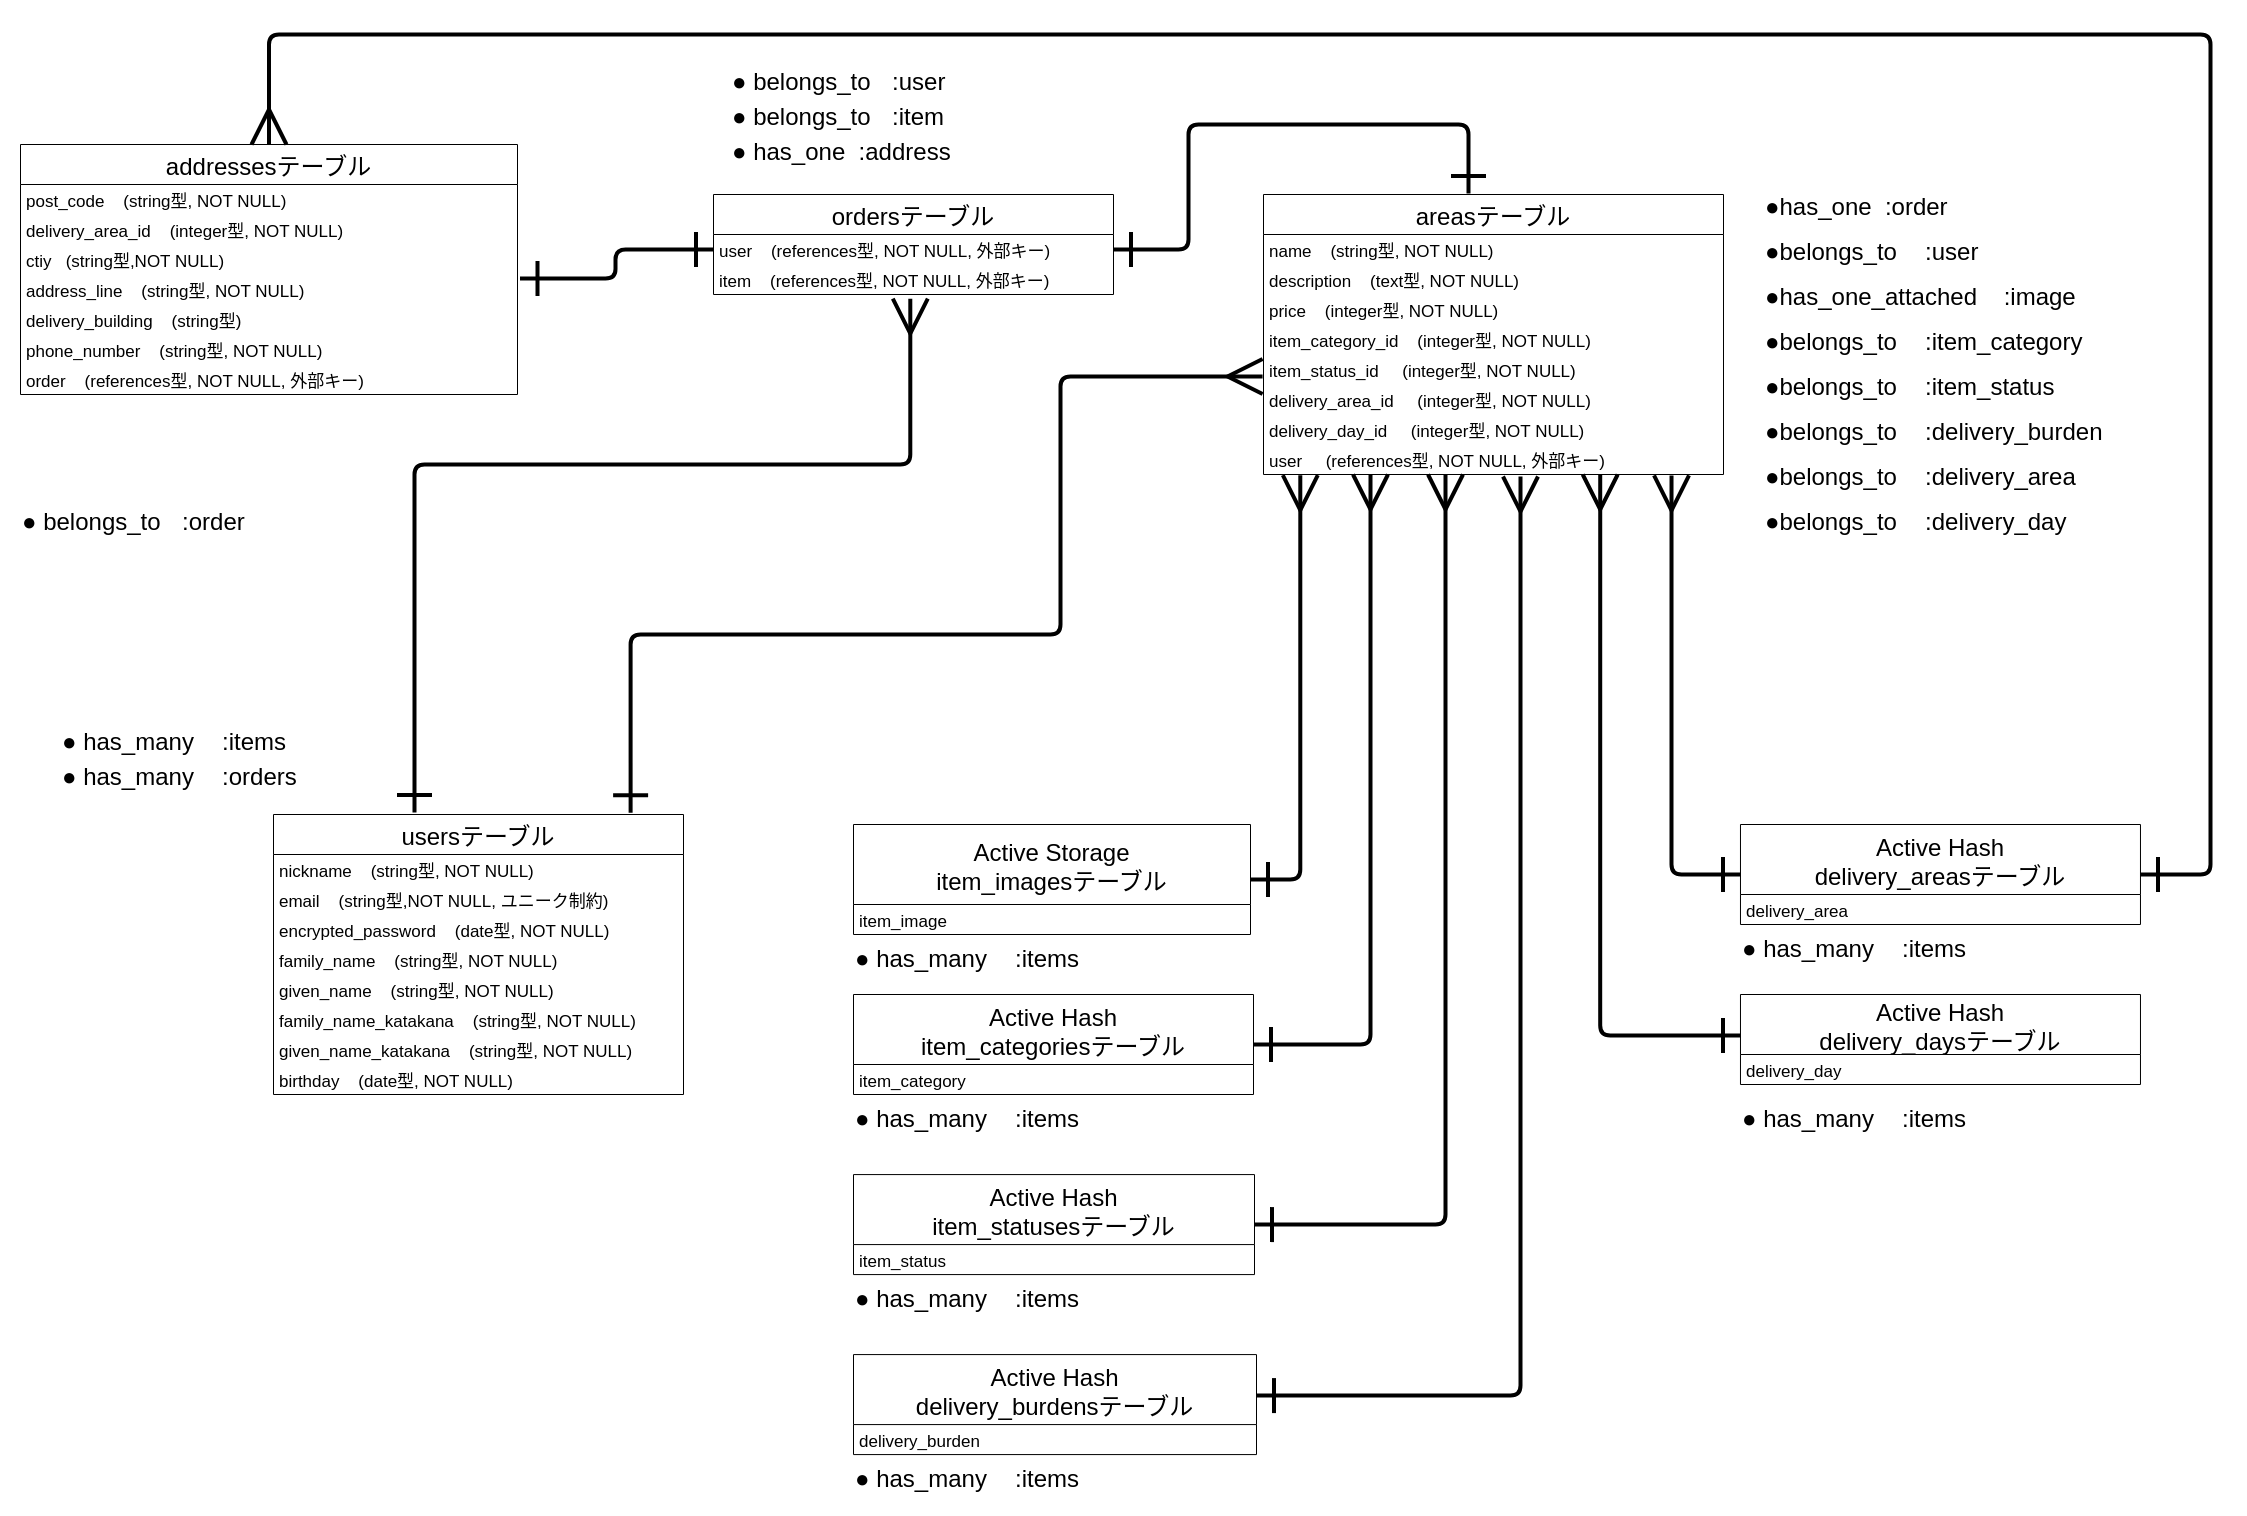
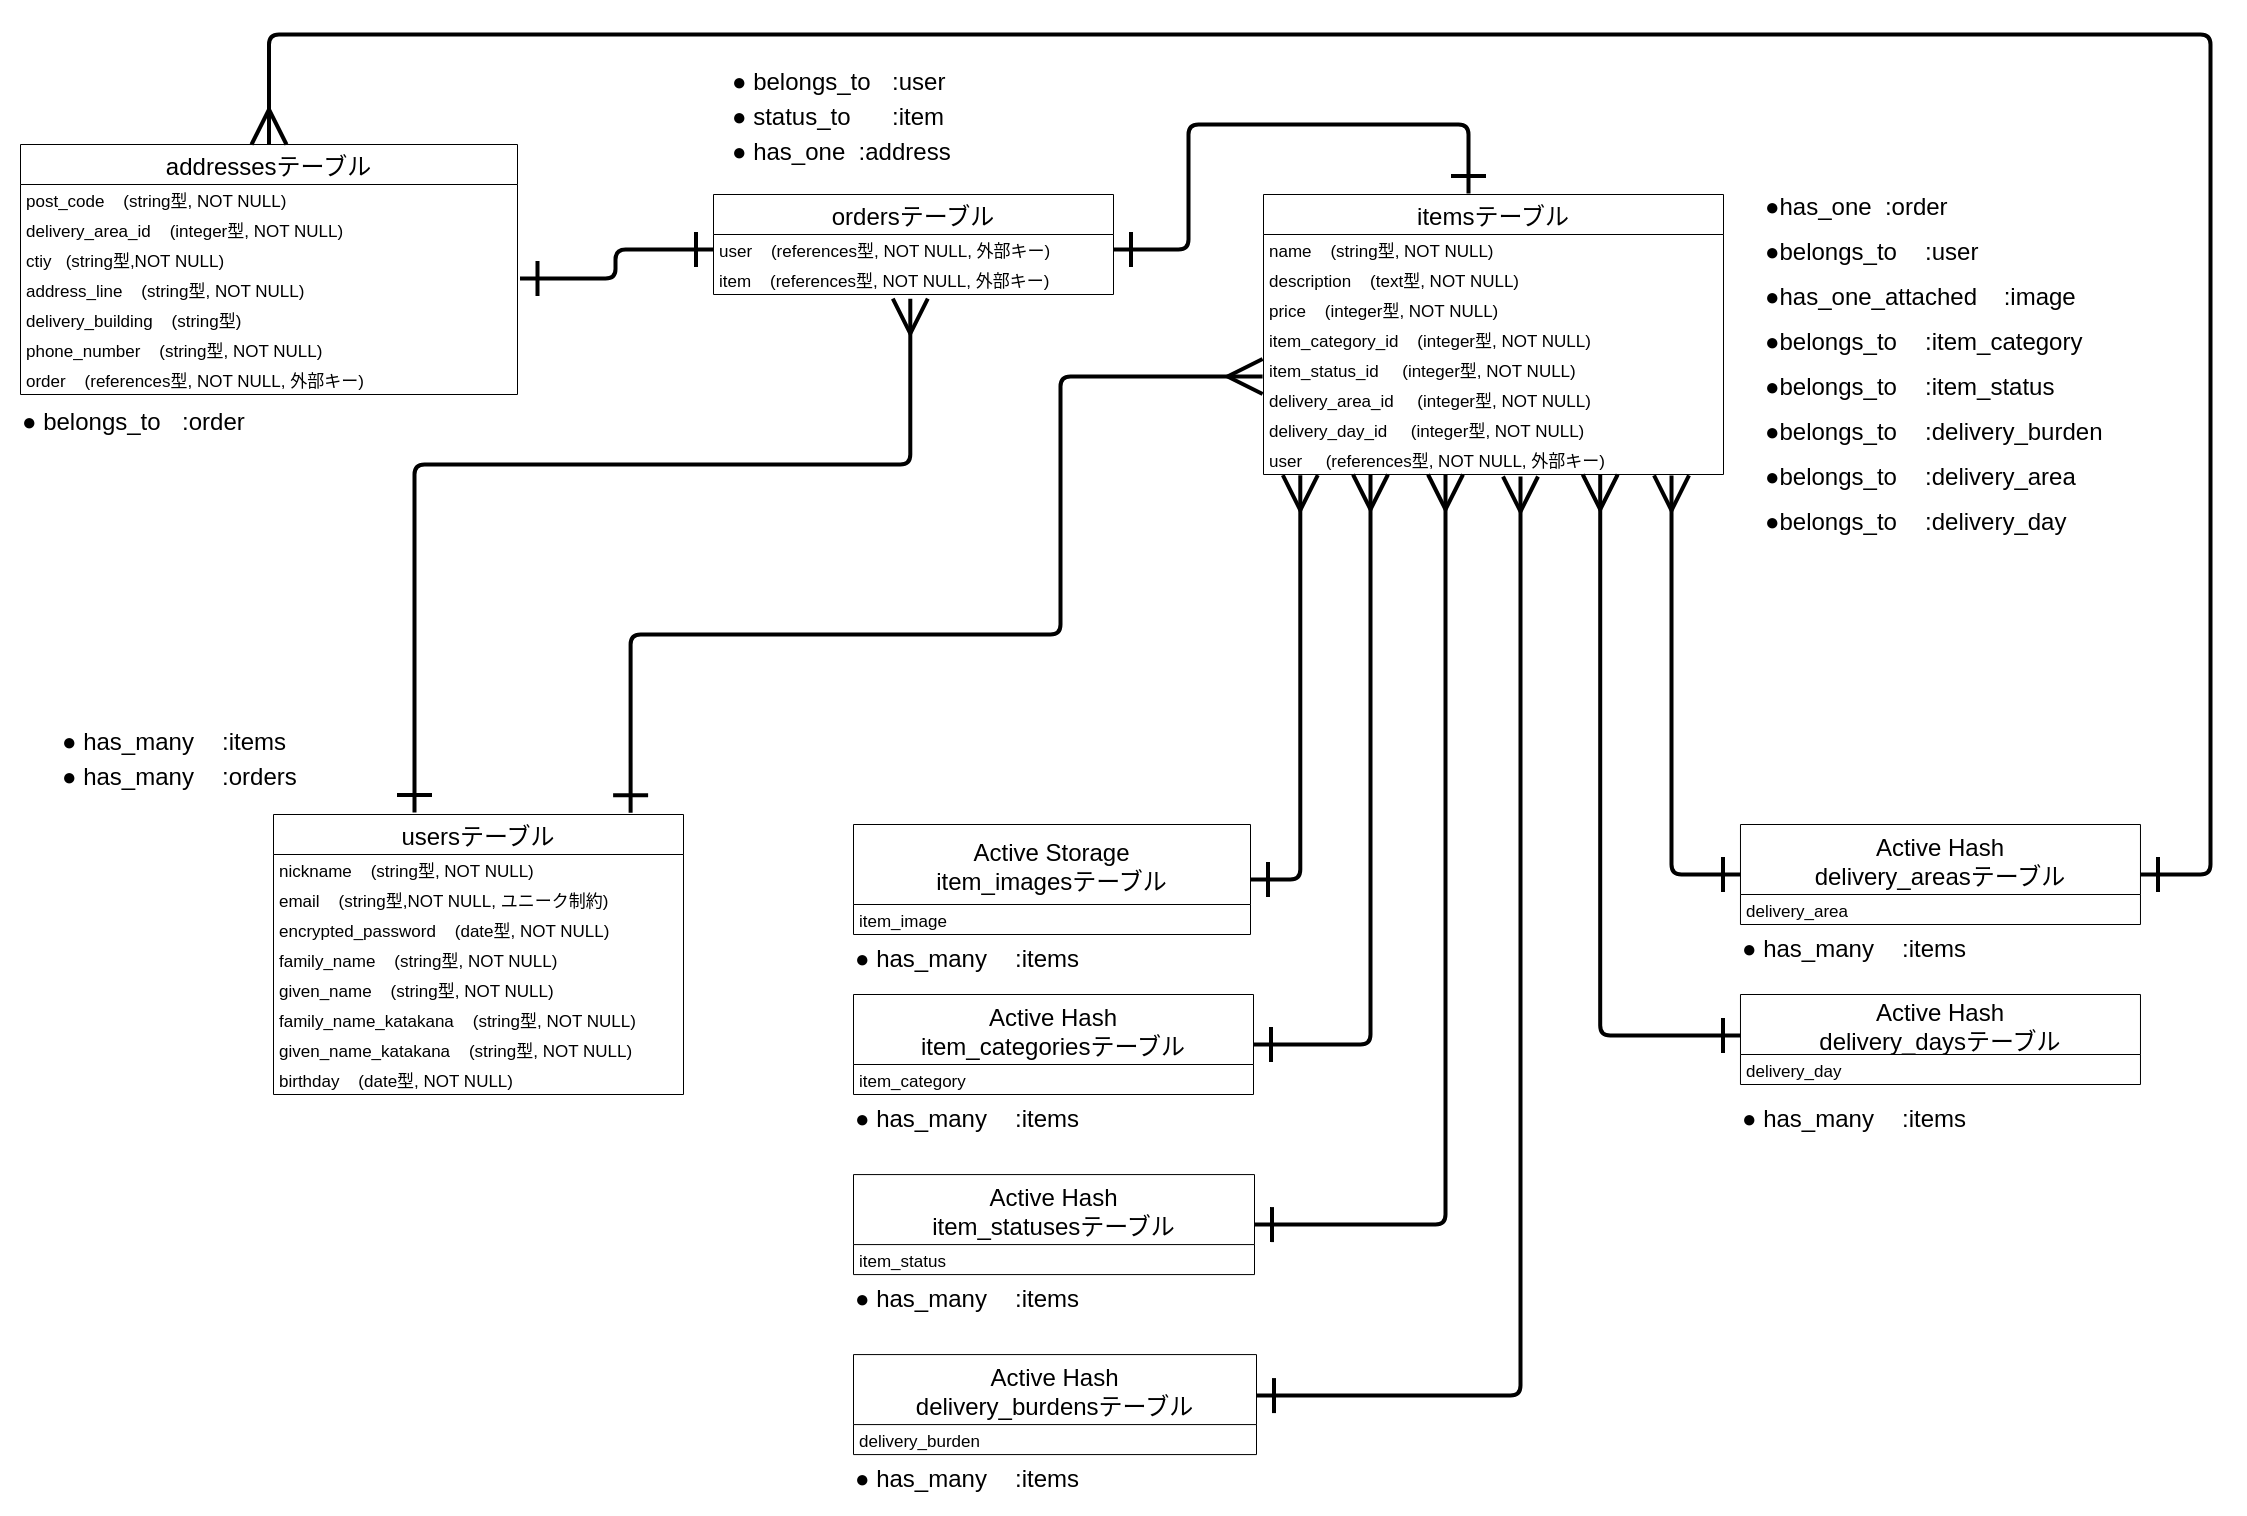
node "● belongs_to :item": label "● belongs_to :item" -> "● status_to :item"
node "areasテーブル": label "areasテーブル" -> "itemsテーブル"
node "● belongs_to :order": moved (171, 522) -> (171, 422)
